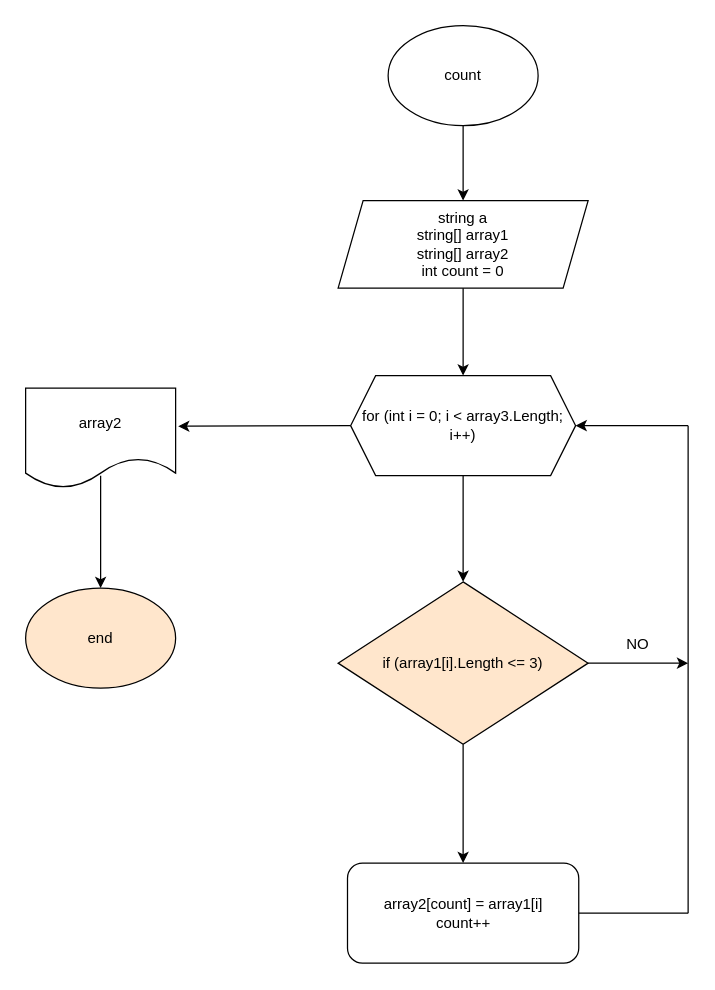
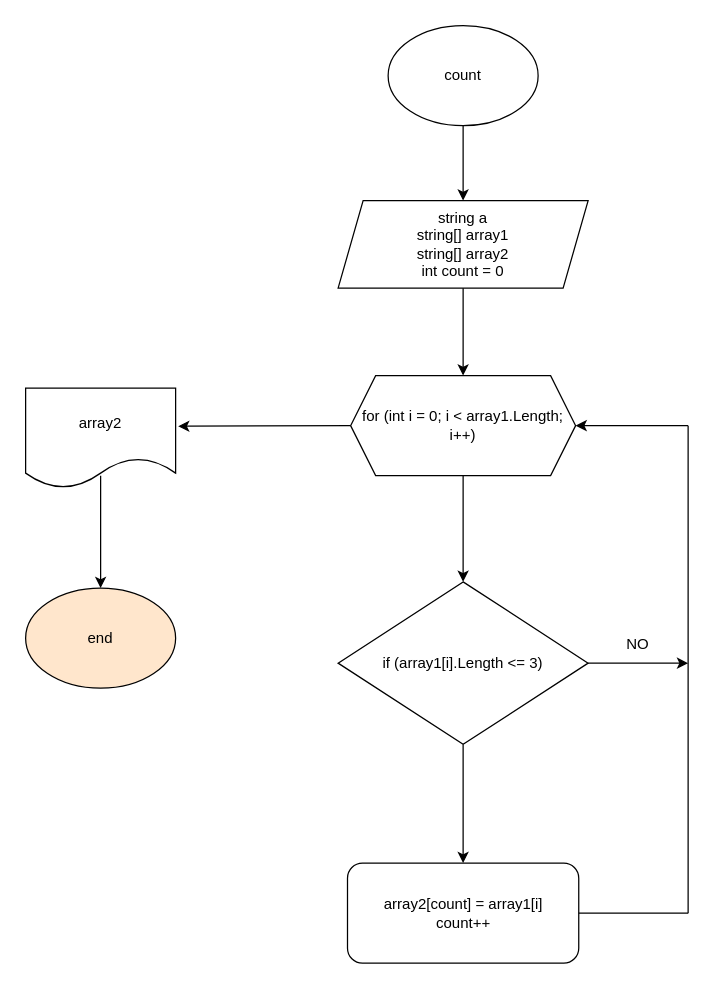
node "for (int i = 0; i < array3.Length; i++)": label "for (int i = 0; i < array3.Length; i++)" -> "for (int i = 0; i < array1.Length; i++)"
node "if (array1[i].Length <= 3)": fillcolor #ffe6cc -> #ffffff
